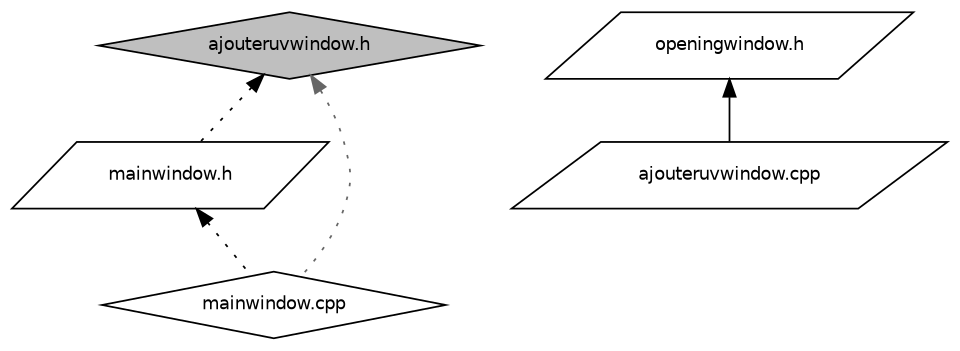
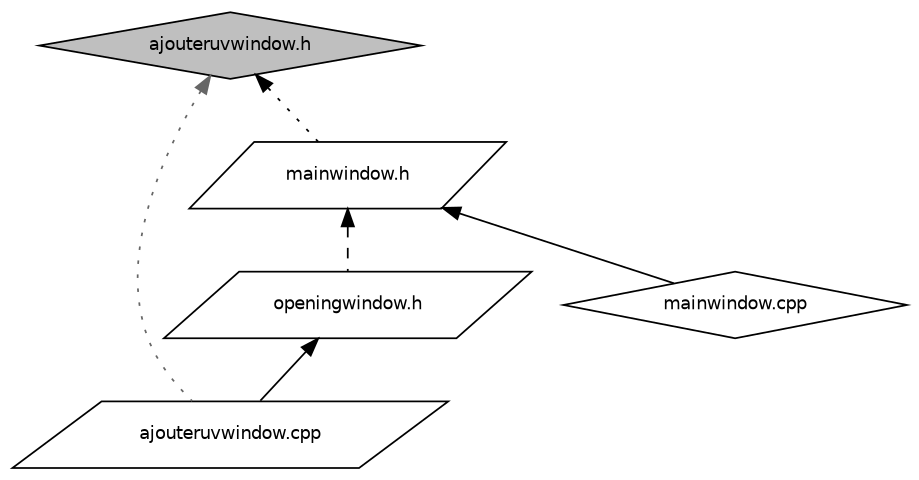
edge "mainwindow.cpp" -> "ajouteruvwindow.h": now "ajouteruvwindow.cpp" -> "ajouteruvwindow.h"
edge "mainwindow.cpp" -> "mainwindow.h": style dotted -> solid
edge "openingwindow.h" -> "mainwindow.h": added
